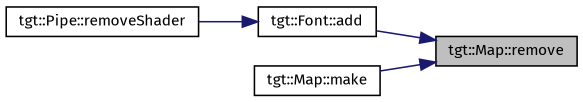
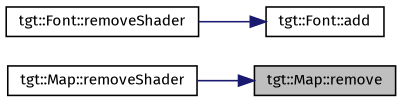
node "tgt::Pipe::removeShader": label "tgt::Pipe::removeShader" -> "tgt::Font::removeShader"
edge "tgt::Font::add" -> "tgt::Map::remove": removed
node "tgt::Map::make": label "tgt::Map::make" -> "tgt::Map::removeShader"
